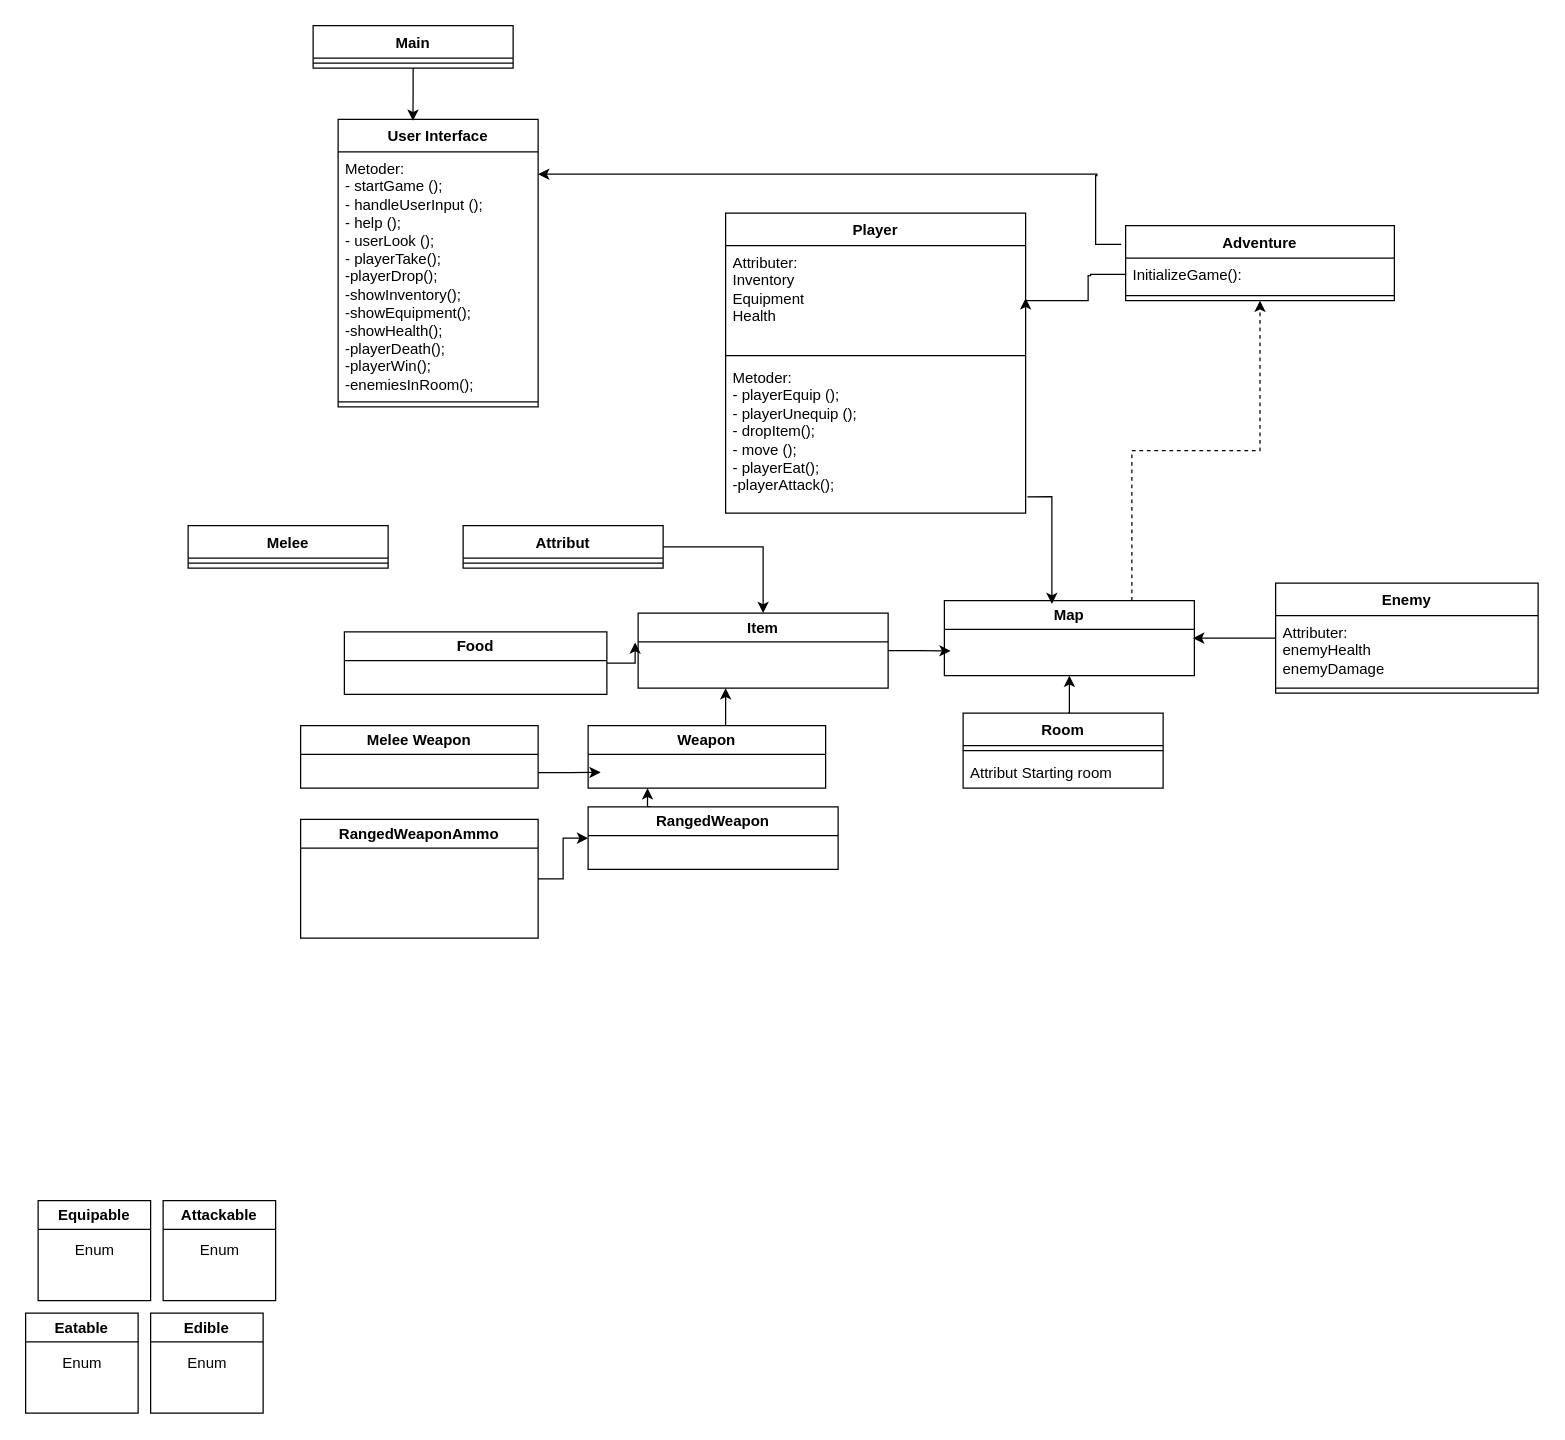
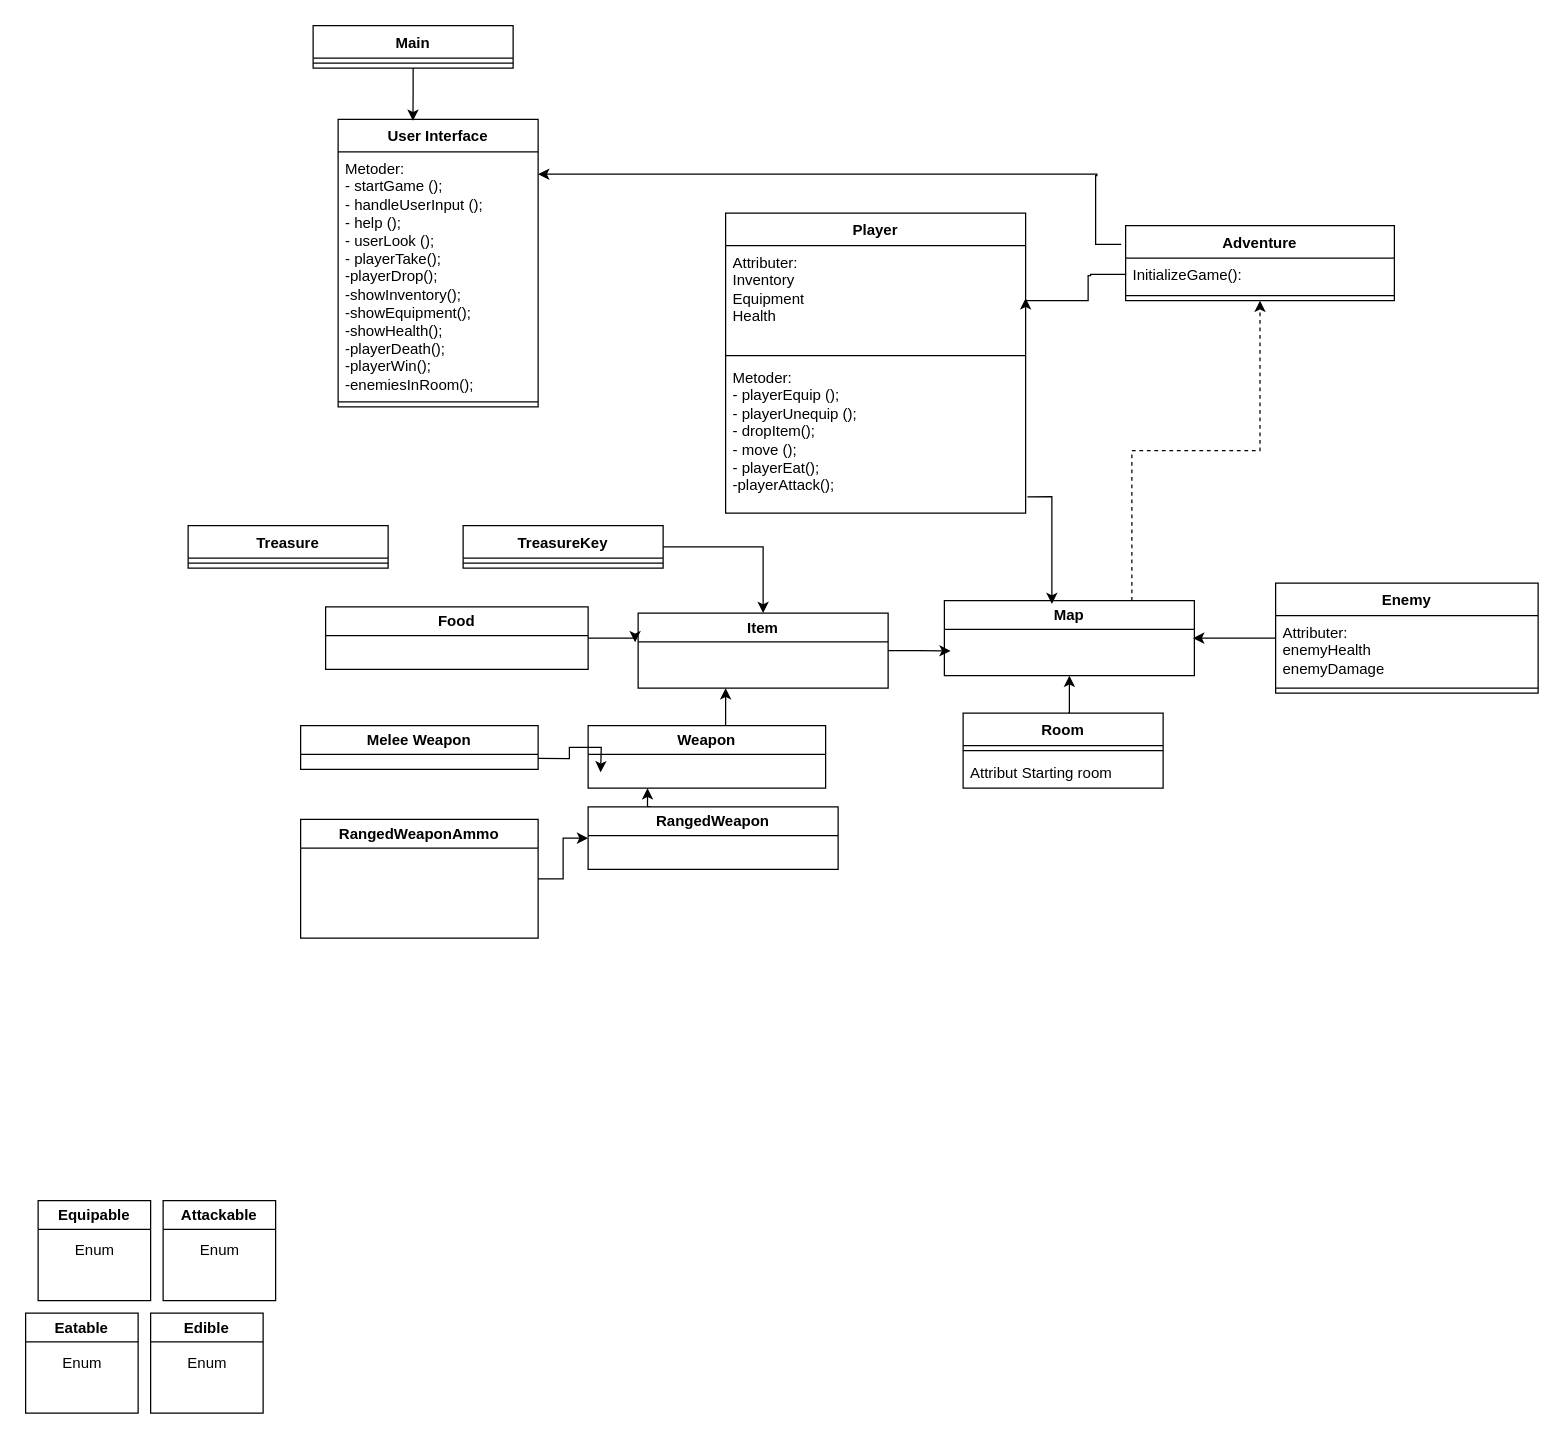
node "Melee": label "Melee" -> "Treasure"
node "Attribut": label "Attribut" -> "TreasureKey"
node "Food": moved (476, 663) -> (457, 638)
node "Melee Weapon": size 238x63 -> 238x44
